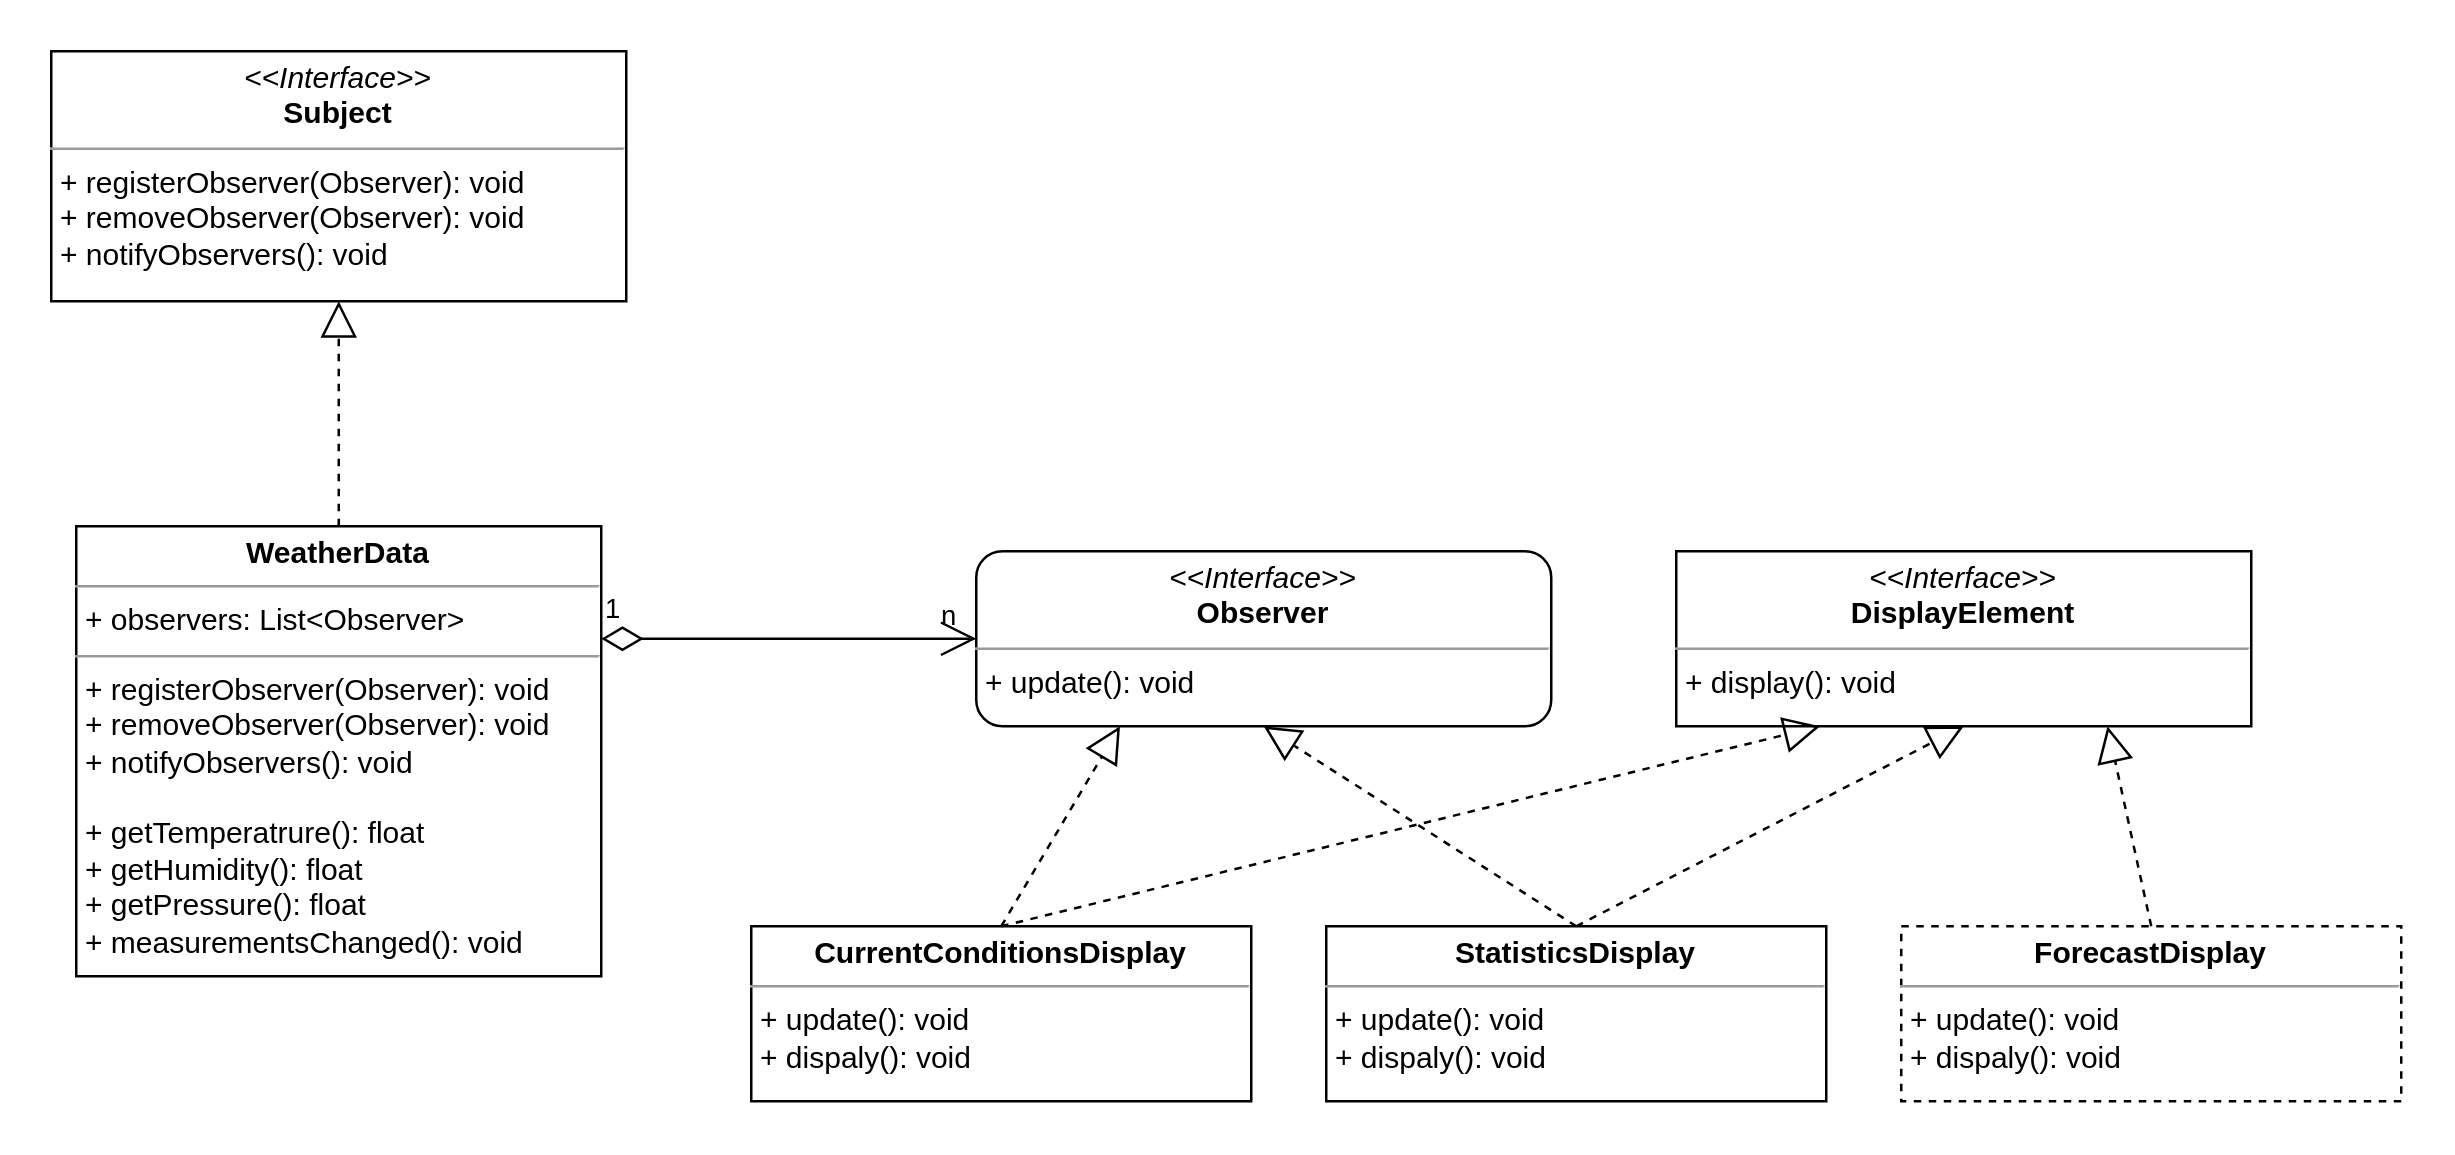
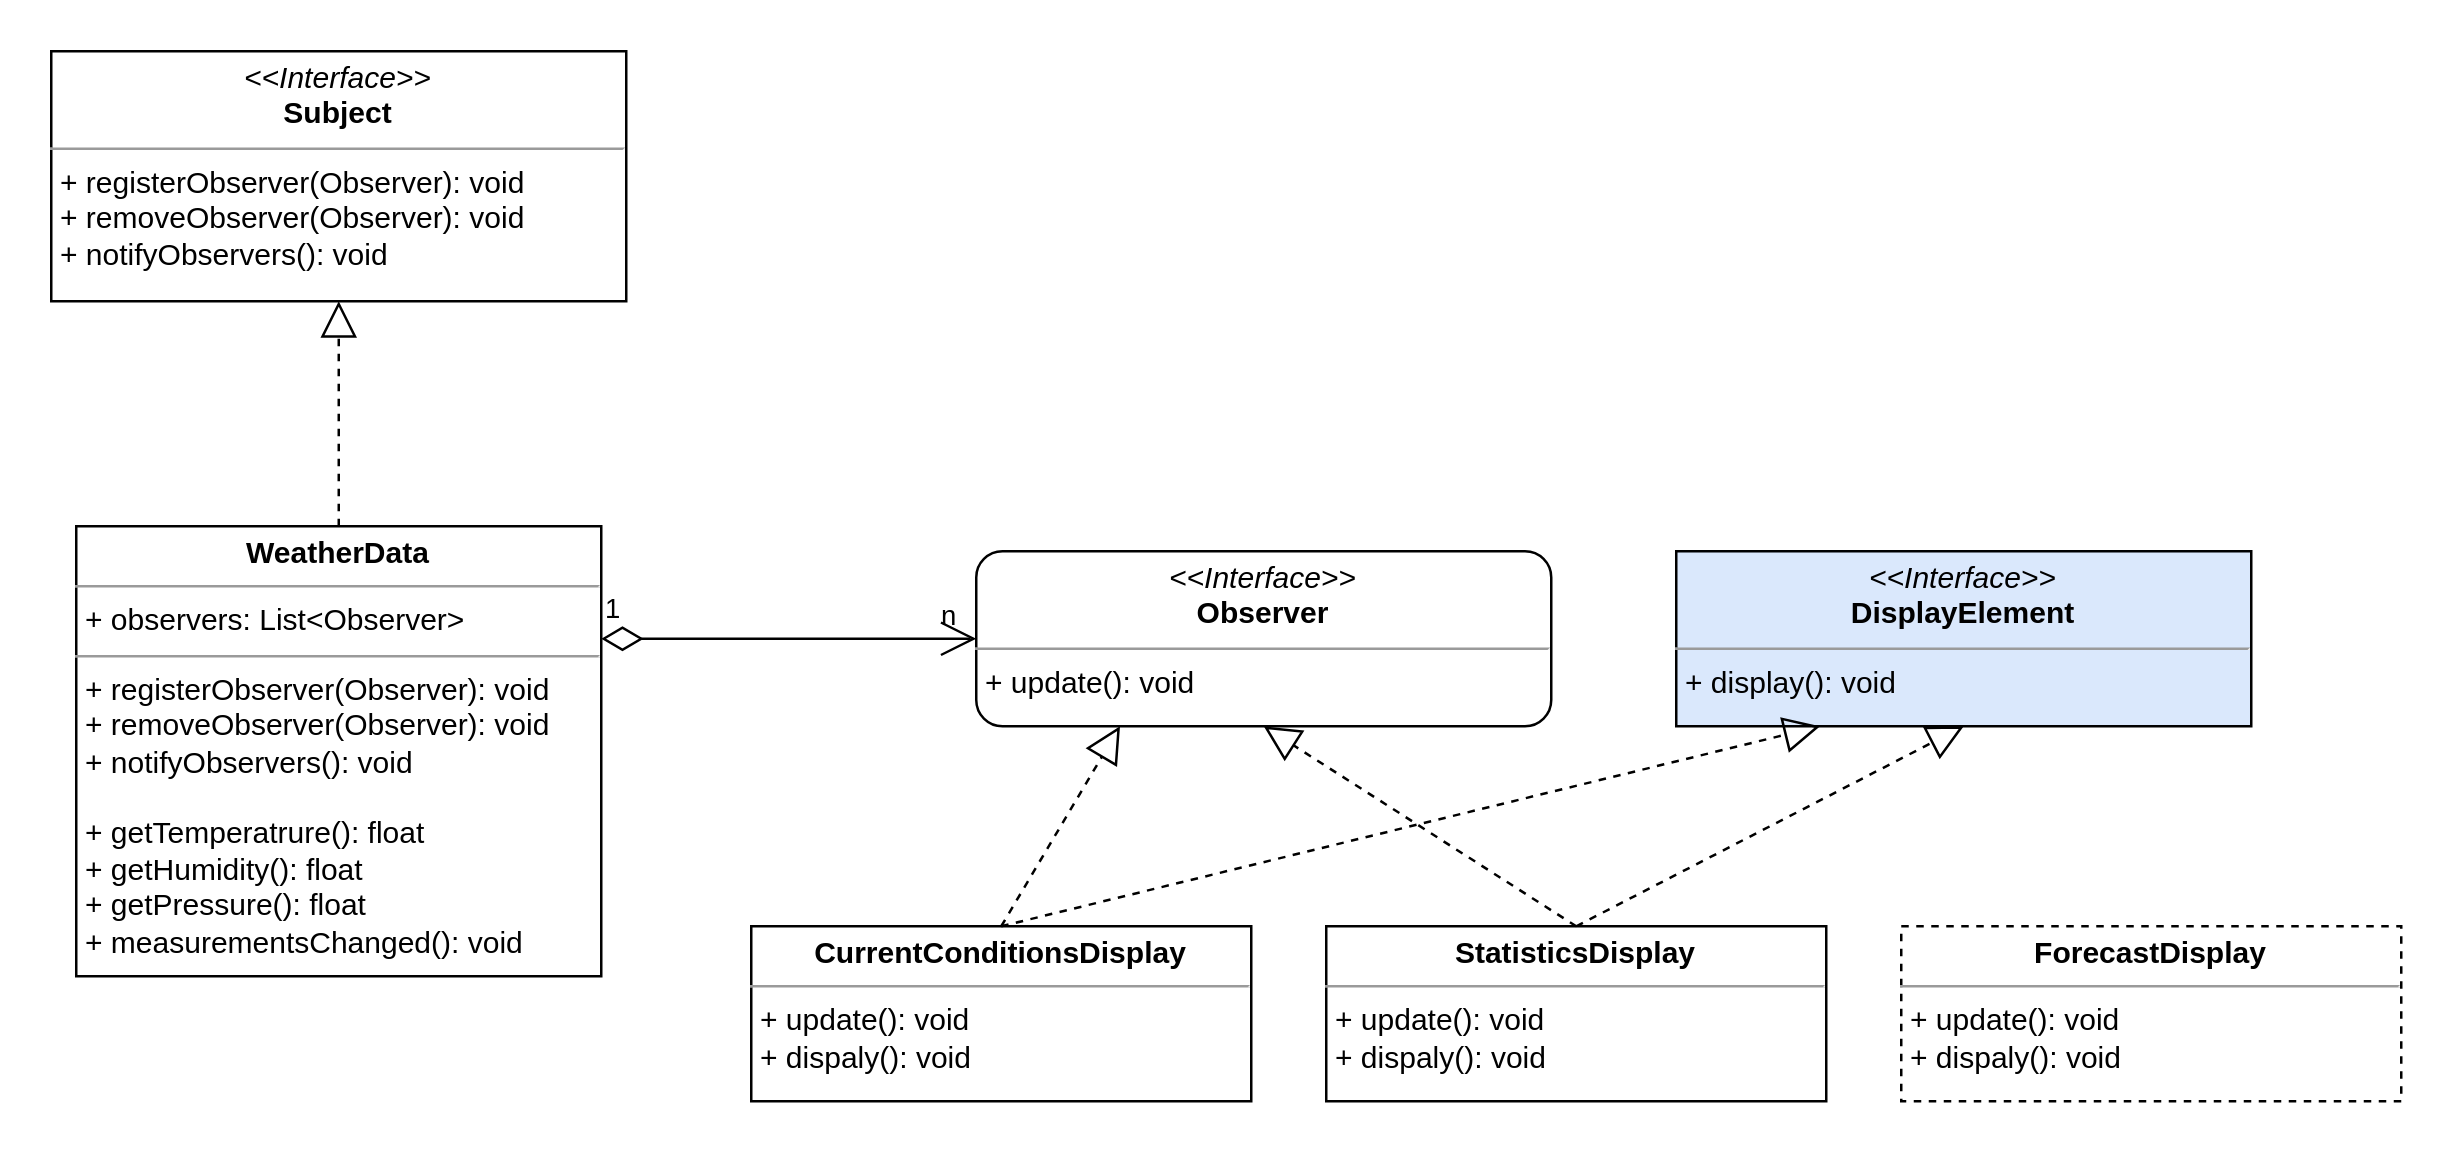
node "<<Interface>> DisplayElement + display(): void": fillcolor #ffffff -> #dae8fc
edge "ForecastDisplay + update(): void + dispaly(): void" -> "<<Interface>> DisplayElement + display(): void": removed
